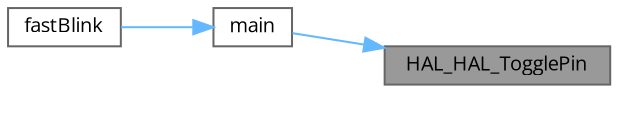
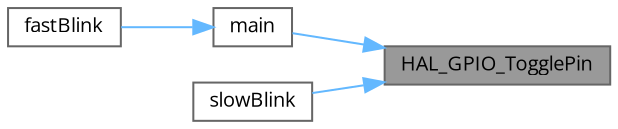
node "HAL_HAL_TogglePin": label "HAL_HAL_TogglePin" -> "HAL_GPIO_TogglePin"
node "slowBlink": added
